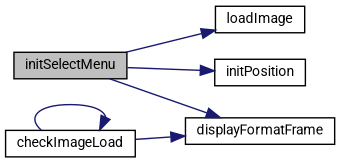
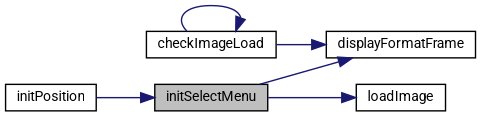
edge "initSelectMenu" -> "initPosition": reversed
